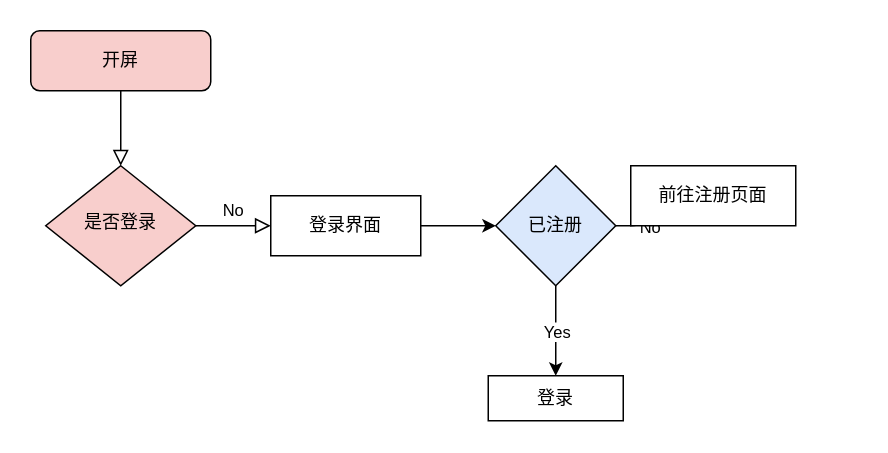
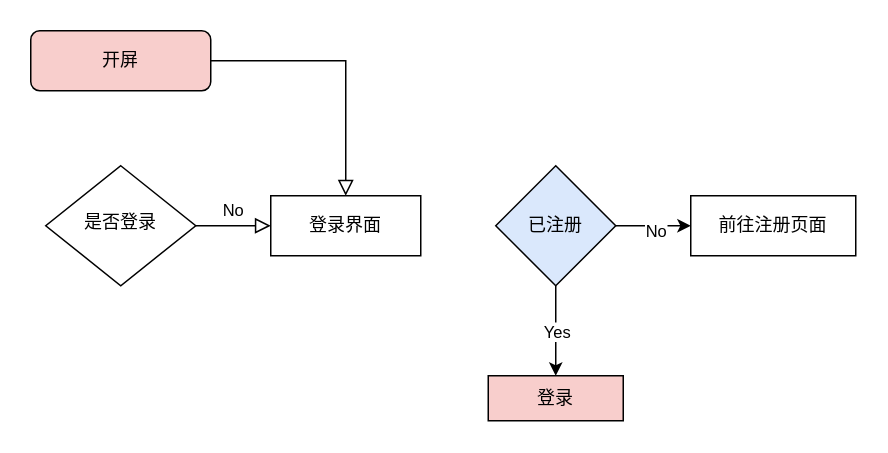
edge "开屏" -> "是否登录": now "开屏" -> "登录界面"
node "前往注册页面": moved (713, 196) -> (773, 226)
node "是否登录": fillcolor #f8cecc -> #ffffff
edge "登录界面" -> "已注册": removed
node "登录": fillcolor #ffffff -> #f8cecc
